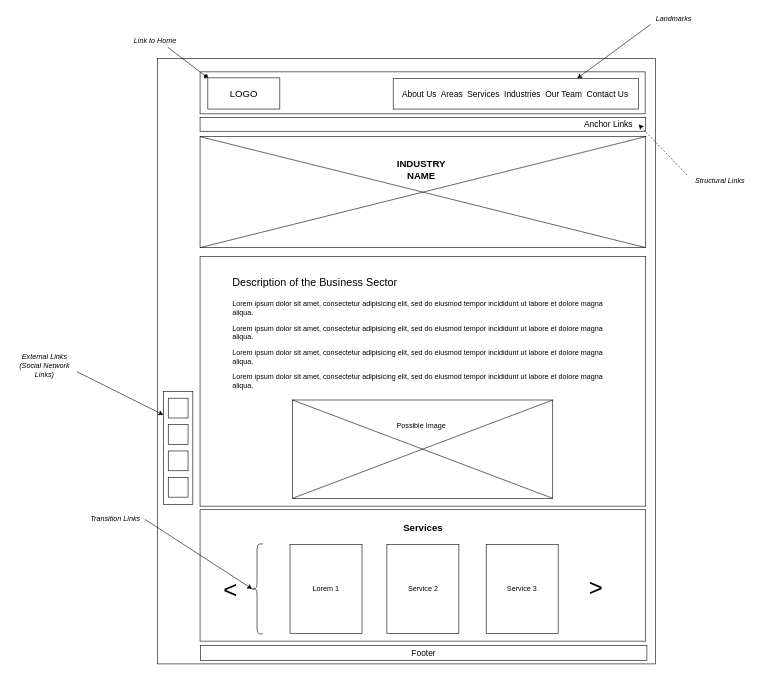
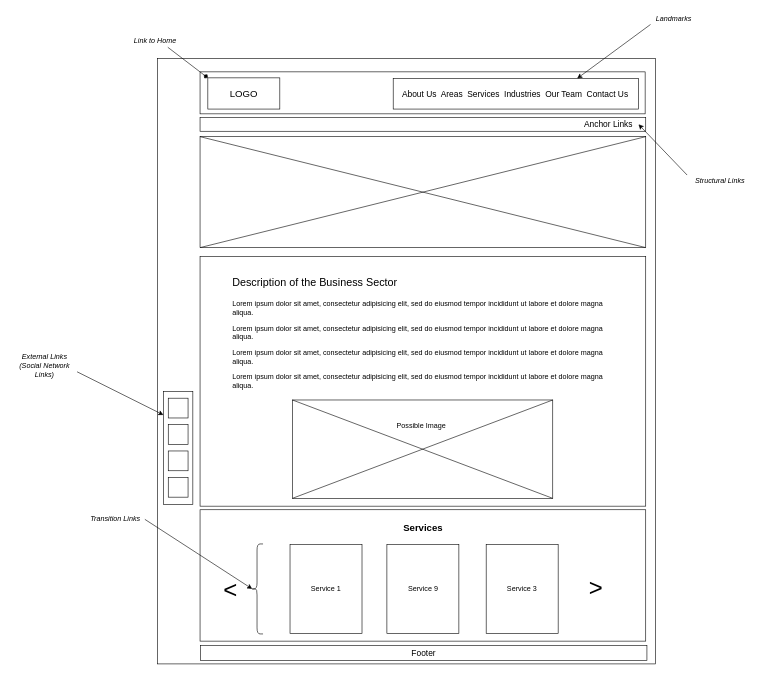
edge "Structural Links" -> "Anchor Links": style dashed -> solid
node "INDUSTRY NAME": removed
node "Lorem 1": label "Lorem 1" -> "Service 1"
node "Service 2": label "Service 2" -> "Service 9"
